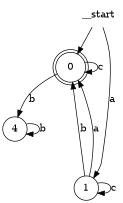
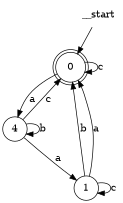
edge "0" -> "4": label "b" -> "a"
edge "__start" -> "1": now "4" -> "1"
edge "4" -> "0": added, label "c"
